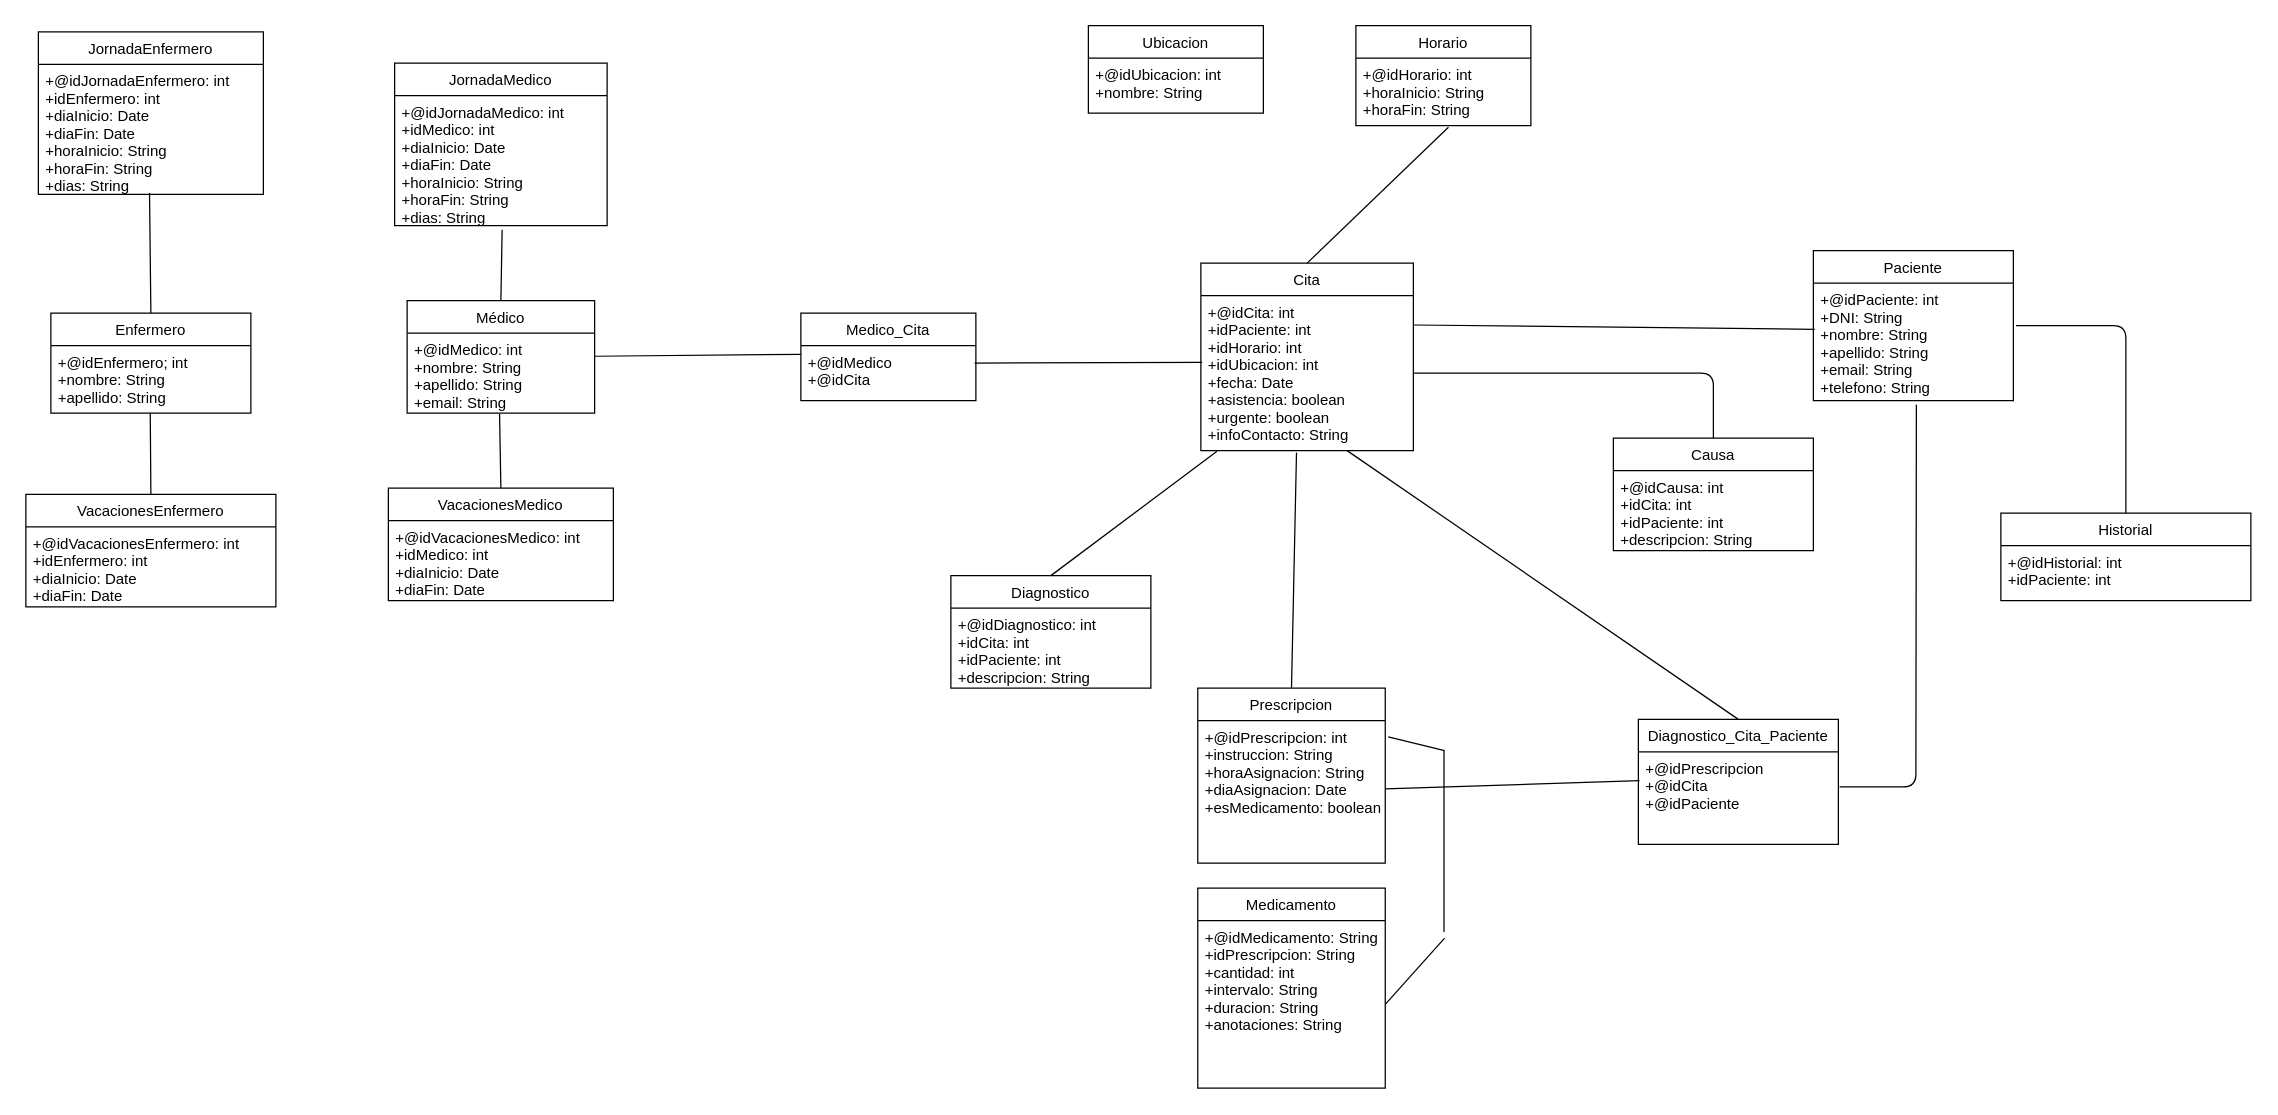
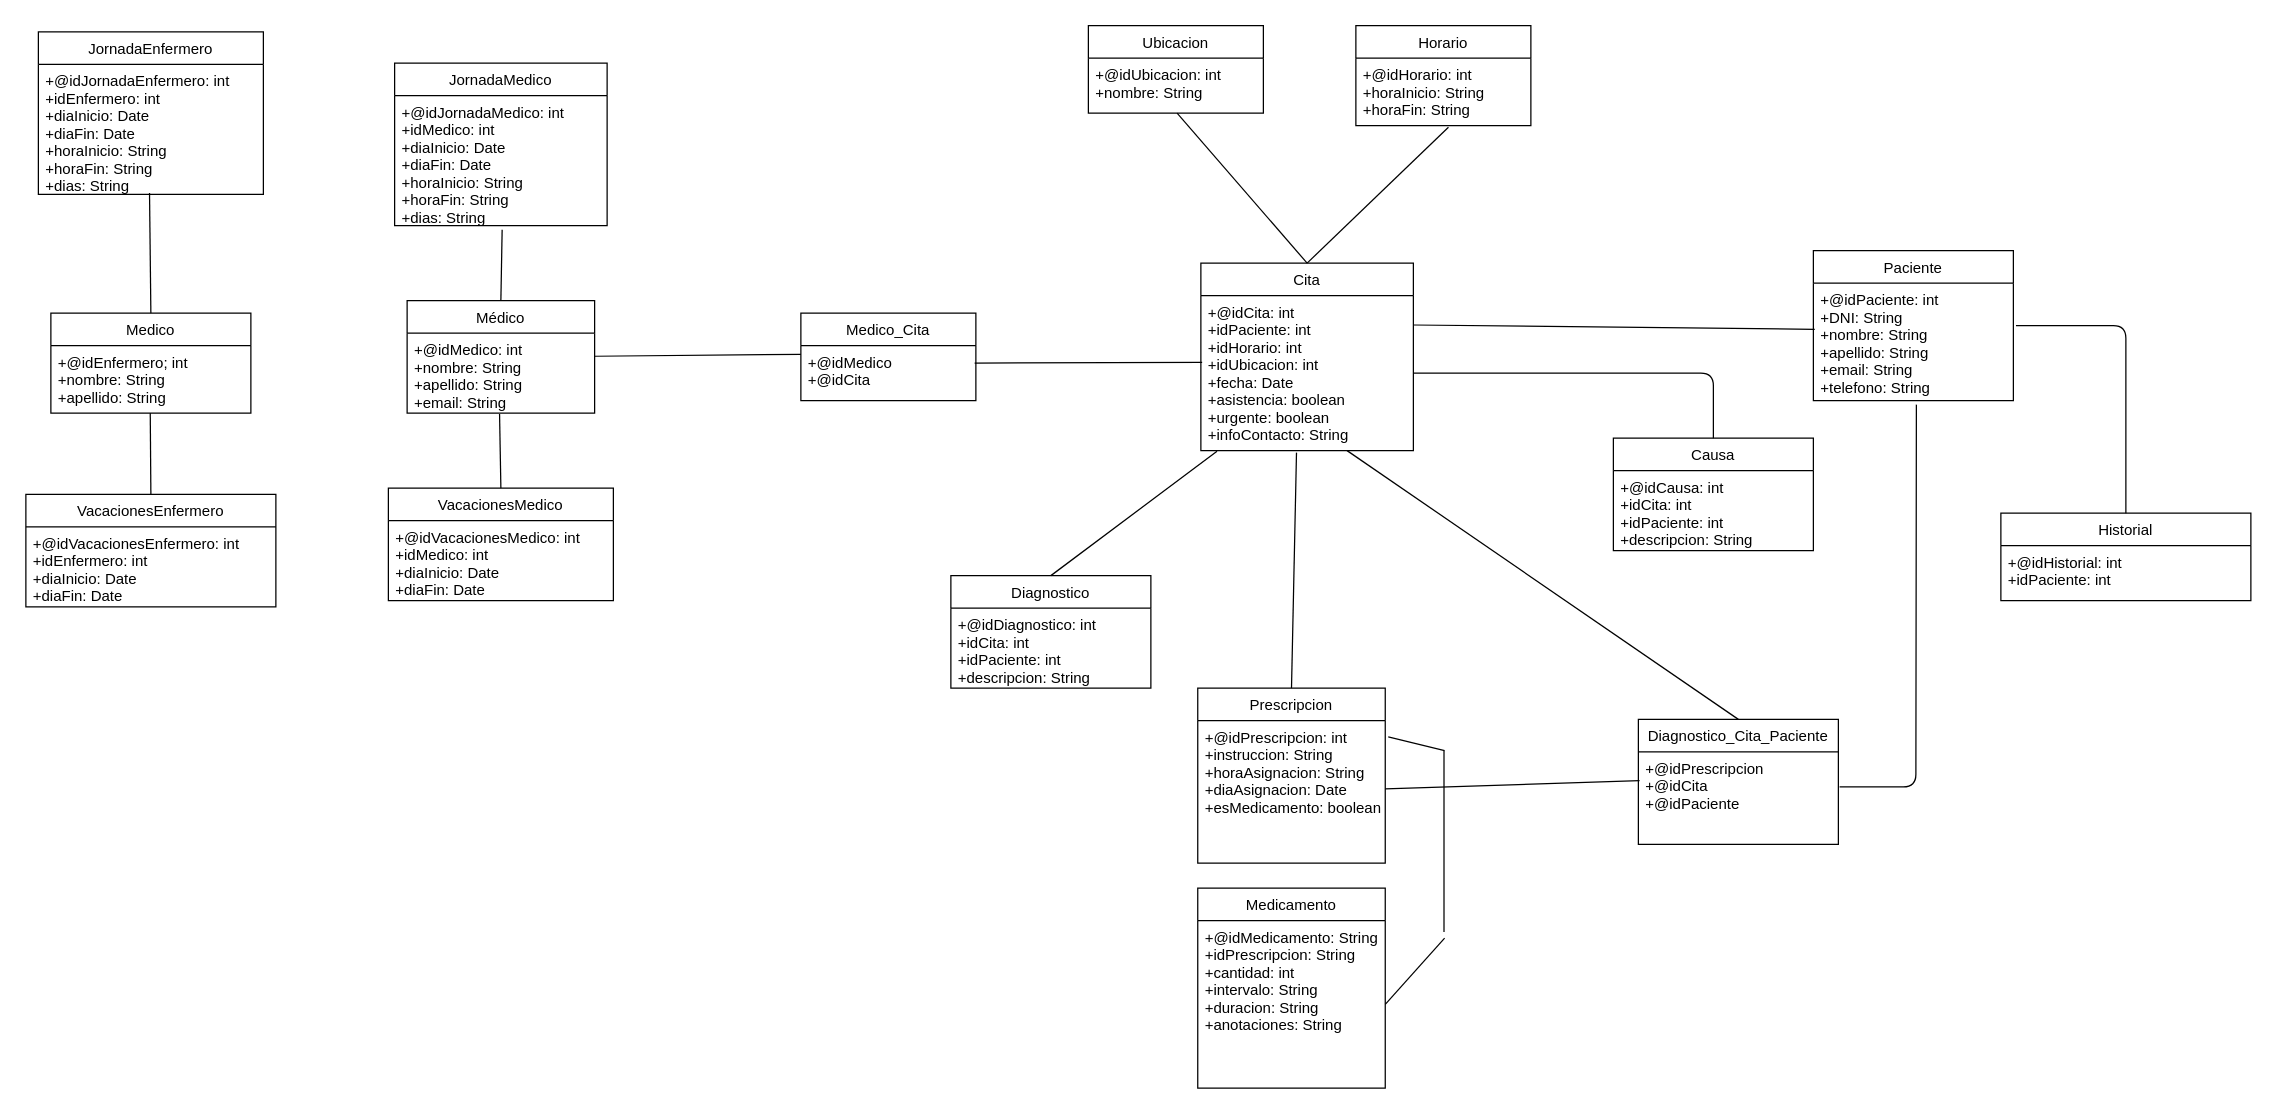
edge "+@idUbicacion: int +nombre: String" -- "Cita": added
node "Enfermero": label "Enfermero" -> "Medico"
